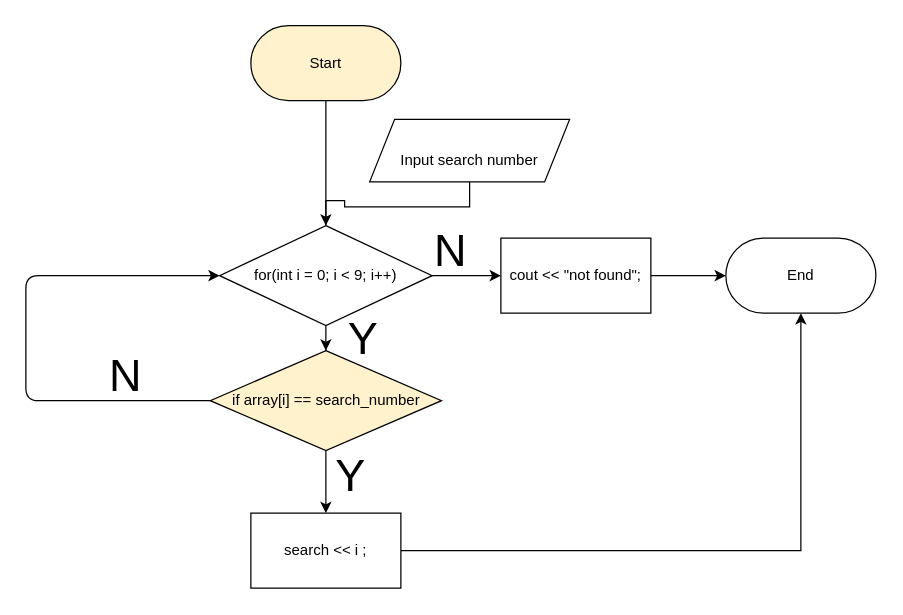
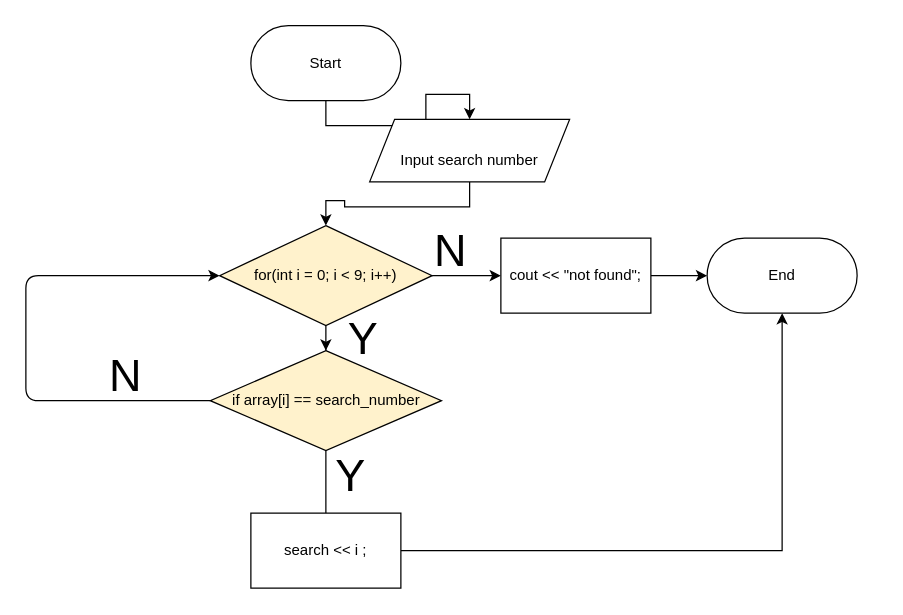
node "Start": fillcolor #fff2cc -> #ffffff
edge "Start" -> "for(int i = 0; i < 9; i++)": now "Start" -> "Input search number"
edge "Input search number" -- "for(int i = 0; i < 9; i++)": arrowhead none -> classic
node "for(int i = 0; i < 9; i++)": fillcolor #ffffff -> #fff2cc
node "End": moved (801, 276) -> (782, 276)
edge "if array[i] == search_number" -> "search << i ;": arrowhead classic -> none
